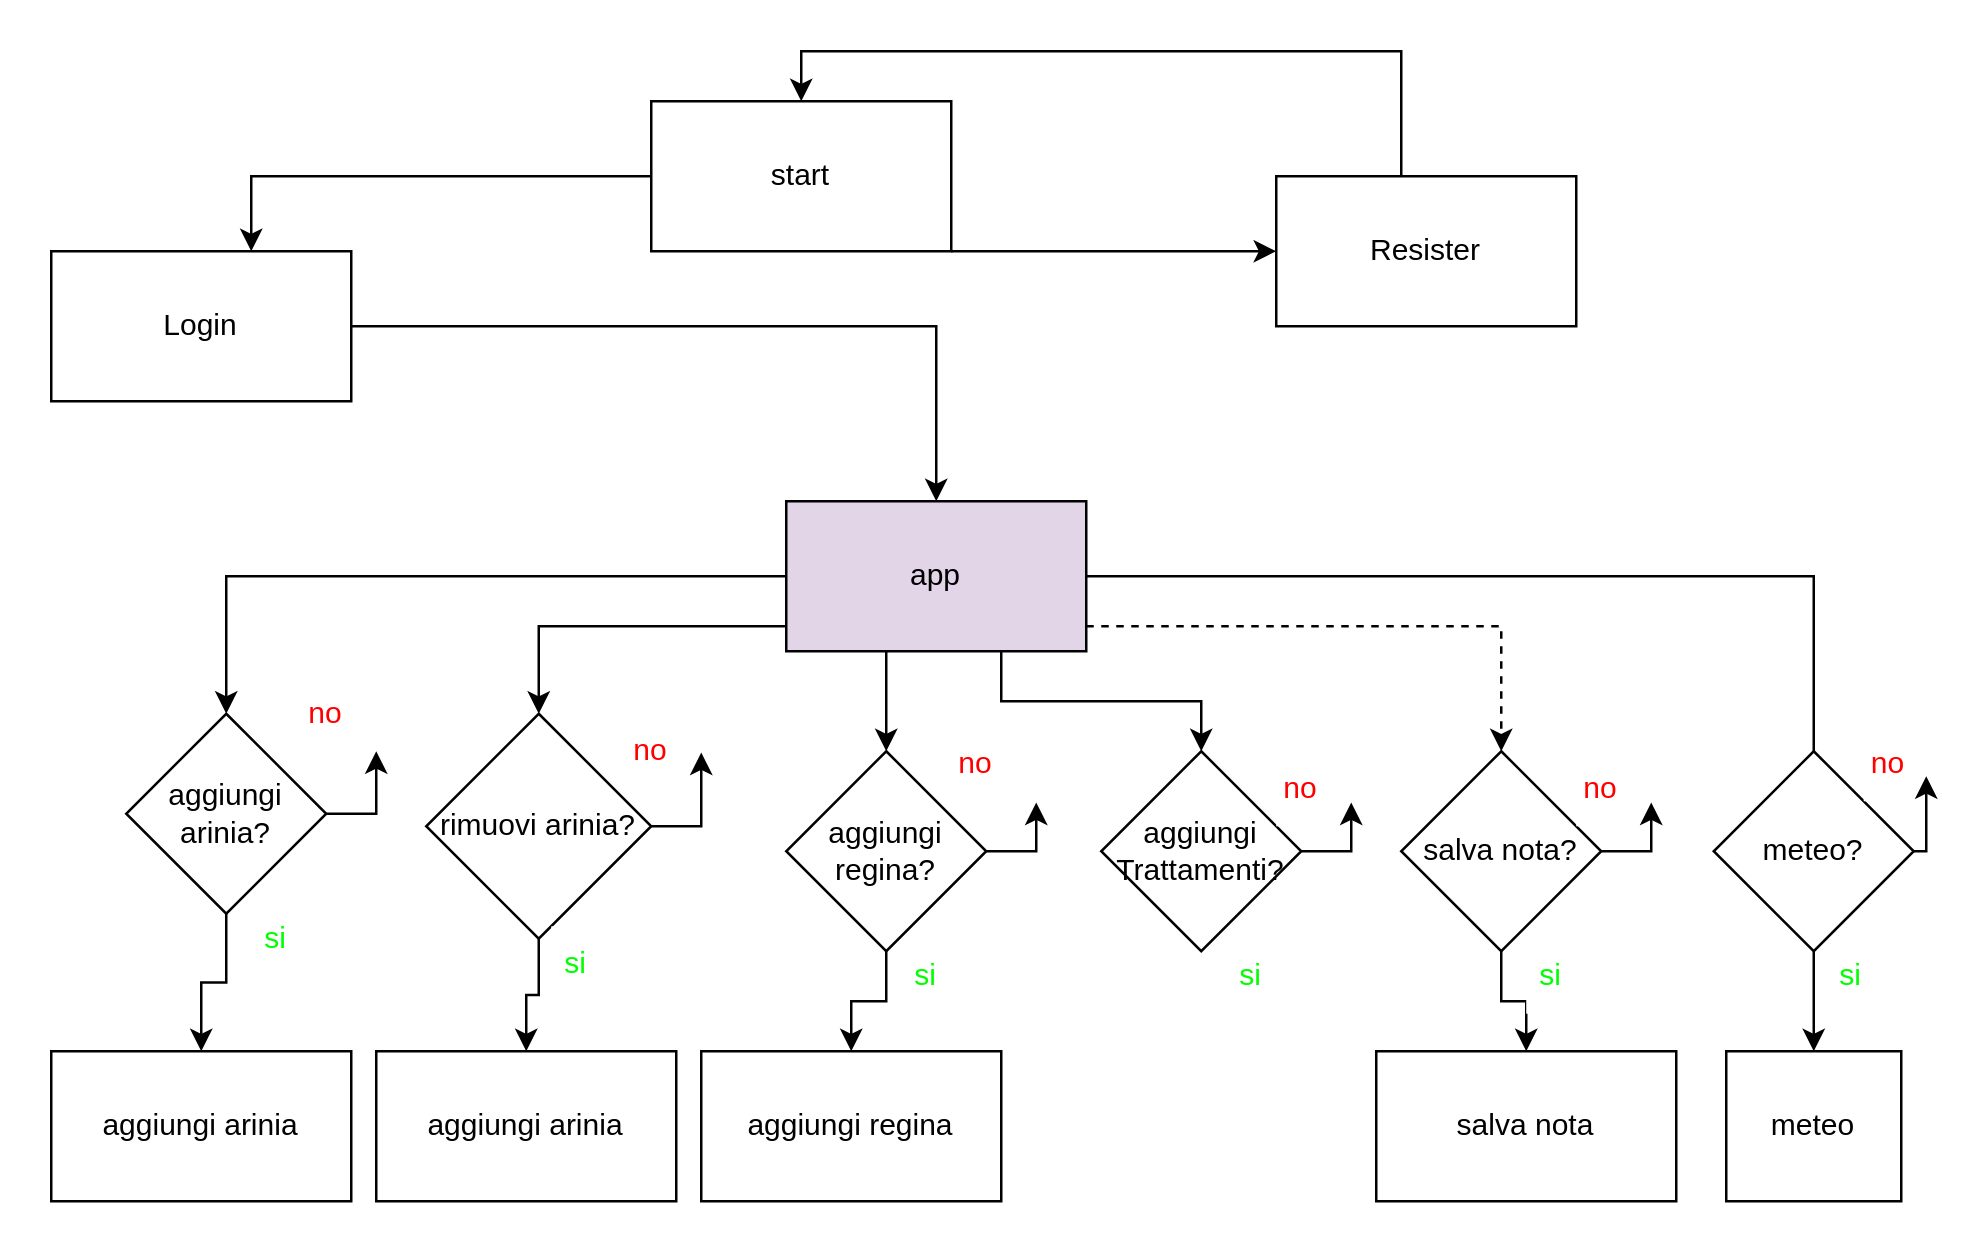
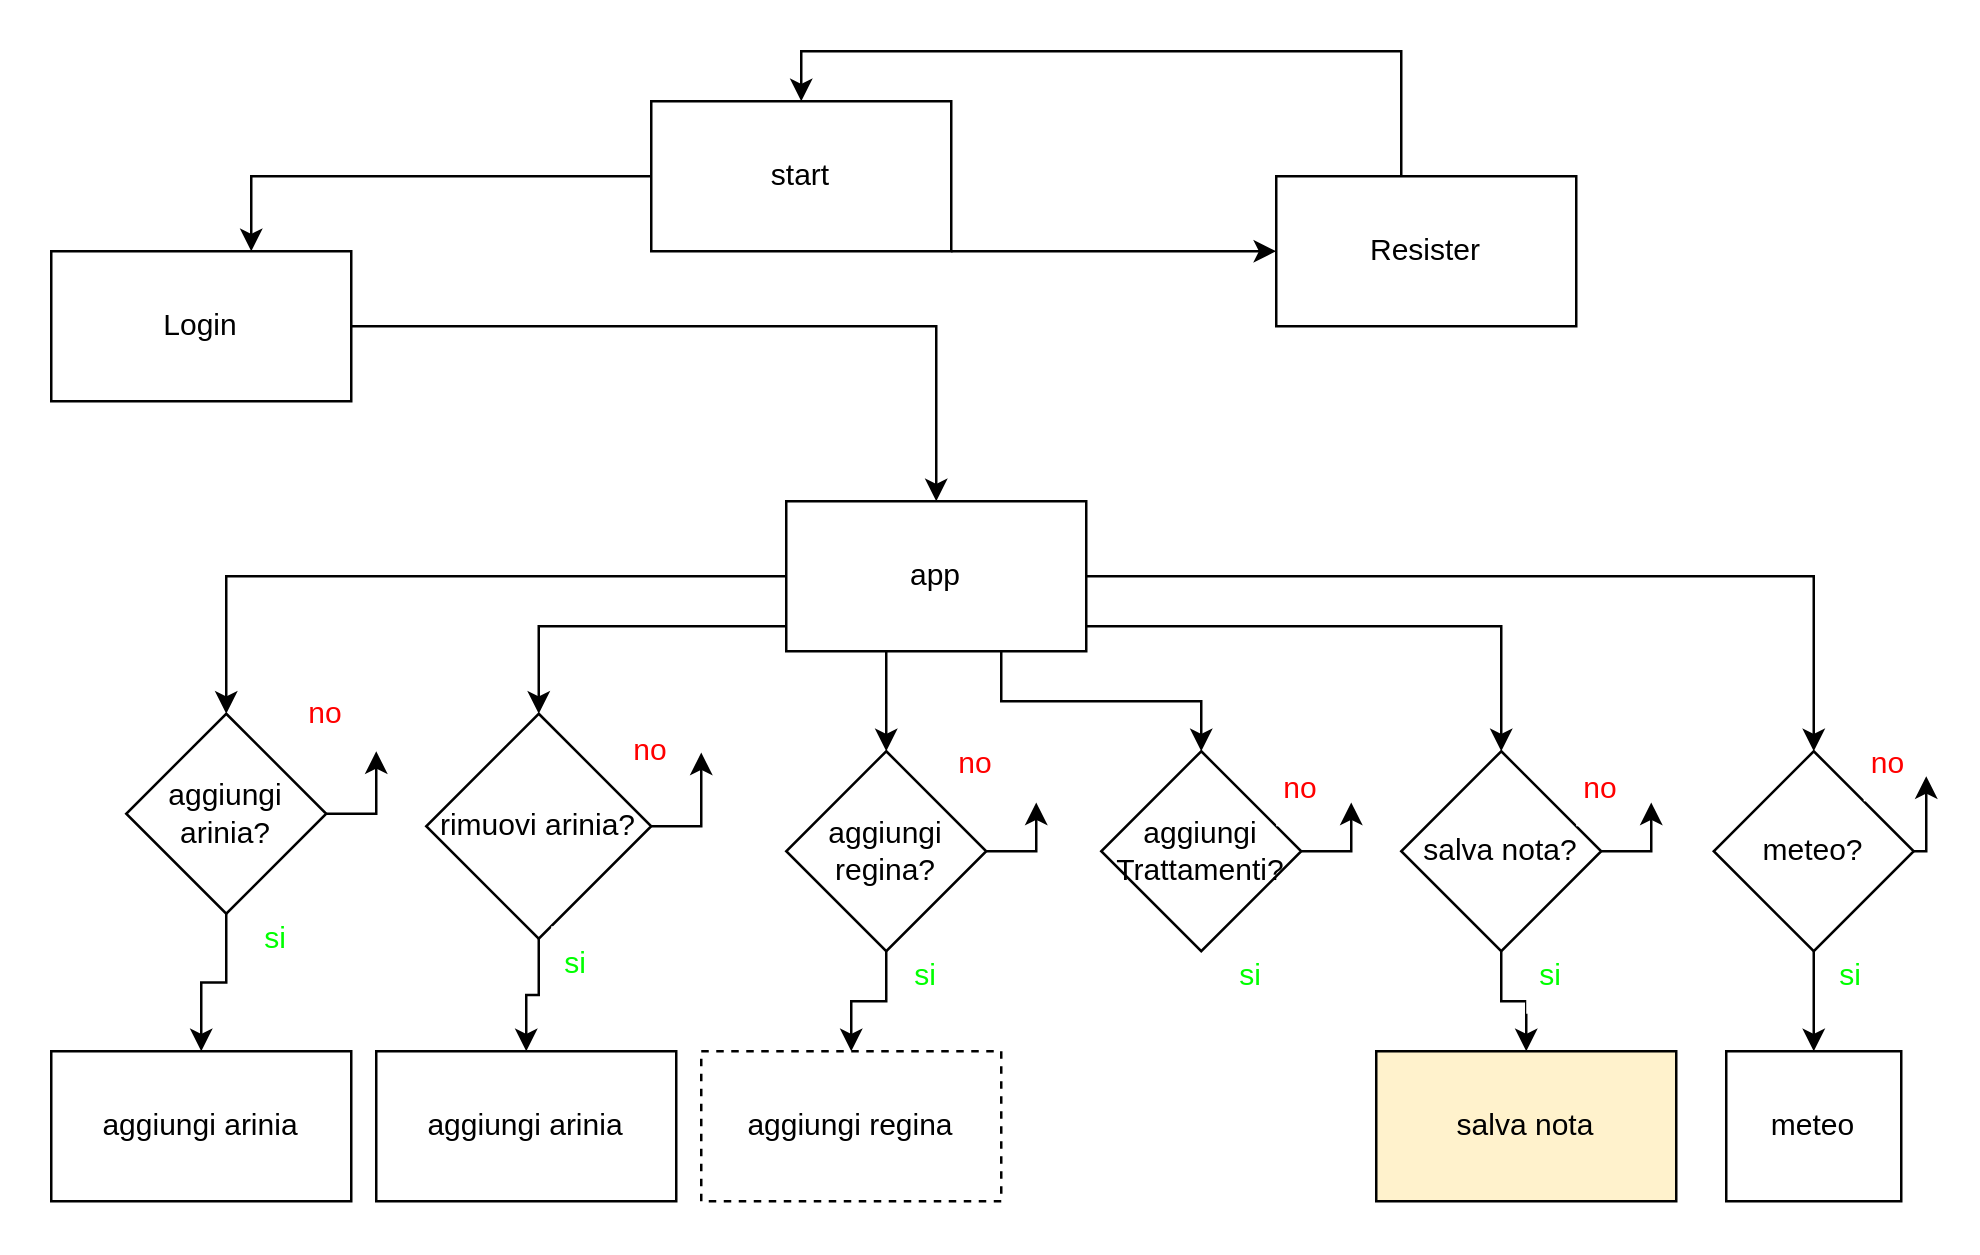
node "app": fillcolor #e1d5e7 -> #ffffff
edge "app" -> "salva nota?": style dashed -> solid
edge "app" -- "meteo?": arrowhead none -> classic
node "aggiungi regina": style solid -> dashed
node "salva nota": fillcolor #ffffff -> #fff2cc
